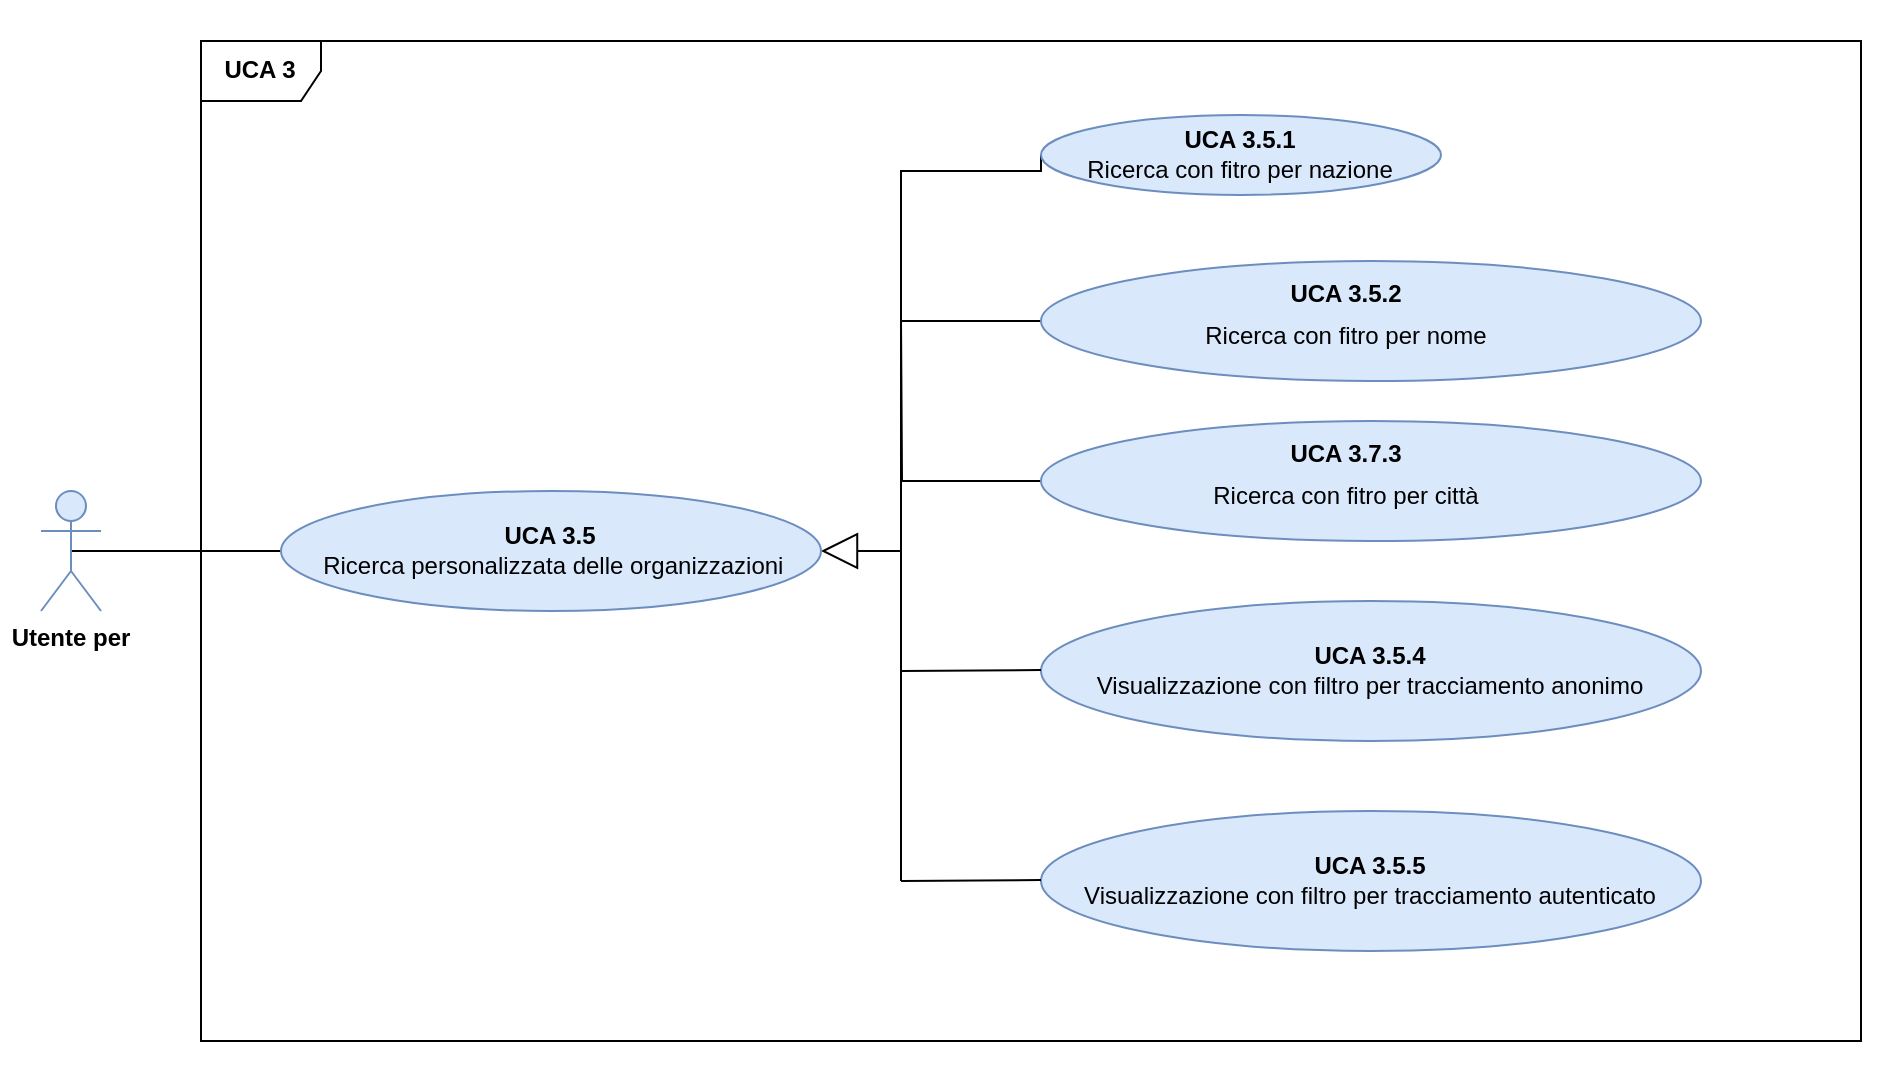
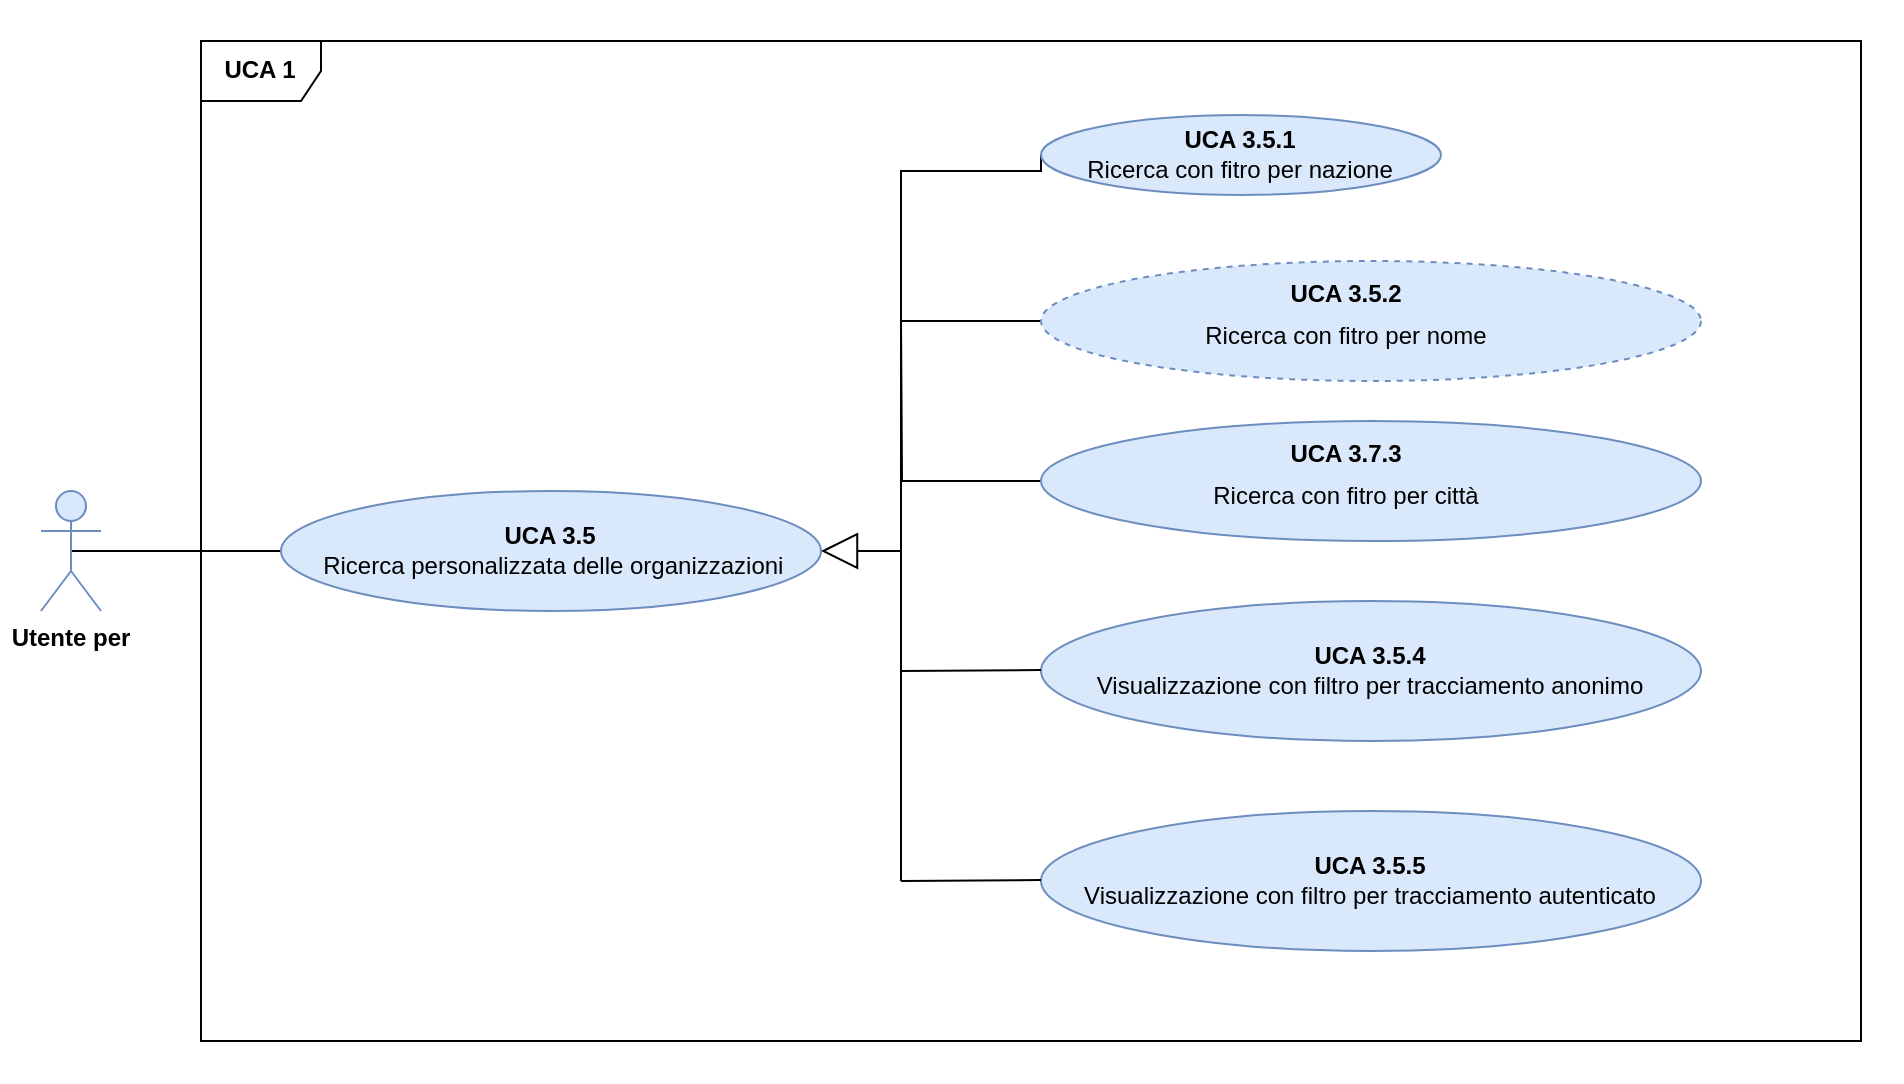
node "UCA 3": label "UCA 3" -> "UCA 1"
node "UCA 3.5.2 Ricerca con fitro per nome": style solid -> dashed
